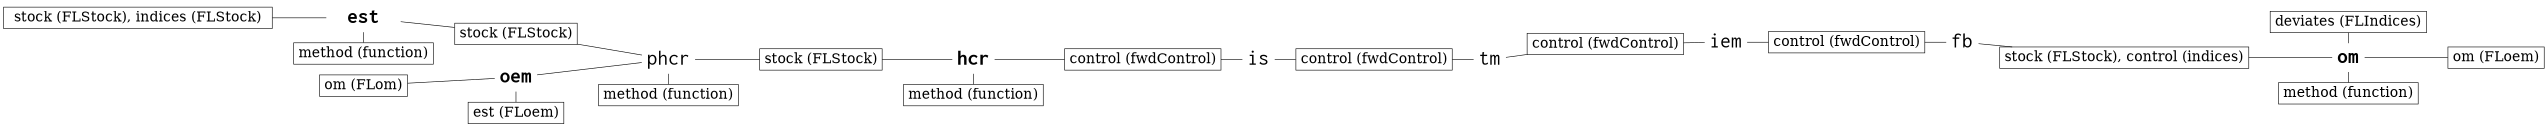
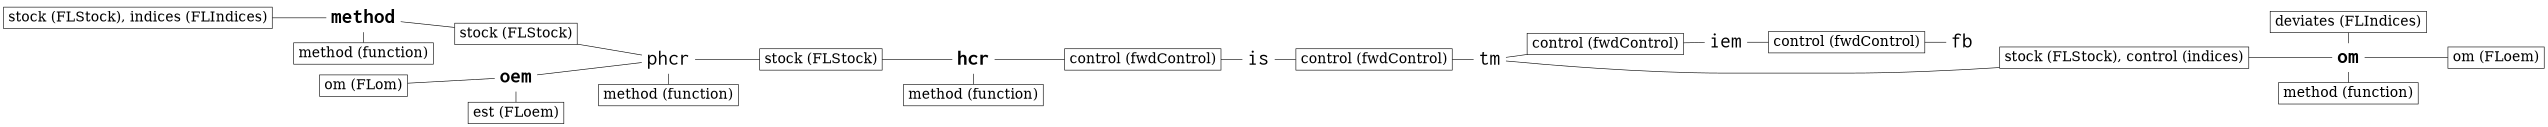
node "stock (FLStock), indices (FLStock)": label "stock (FLStock), indices (FLStock)" -> "stock (FLStock), indices (FLIndices)"
node "est": label "est" -> "method"
edge "fb" -- "stock (FLStock), control (indices)": now "tm" -- "stock (FLStock), control (indices)"
